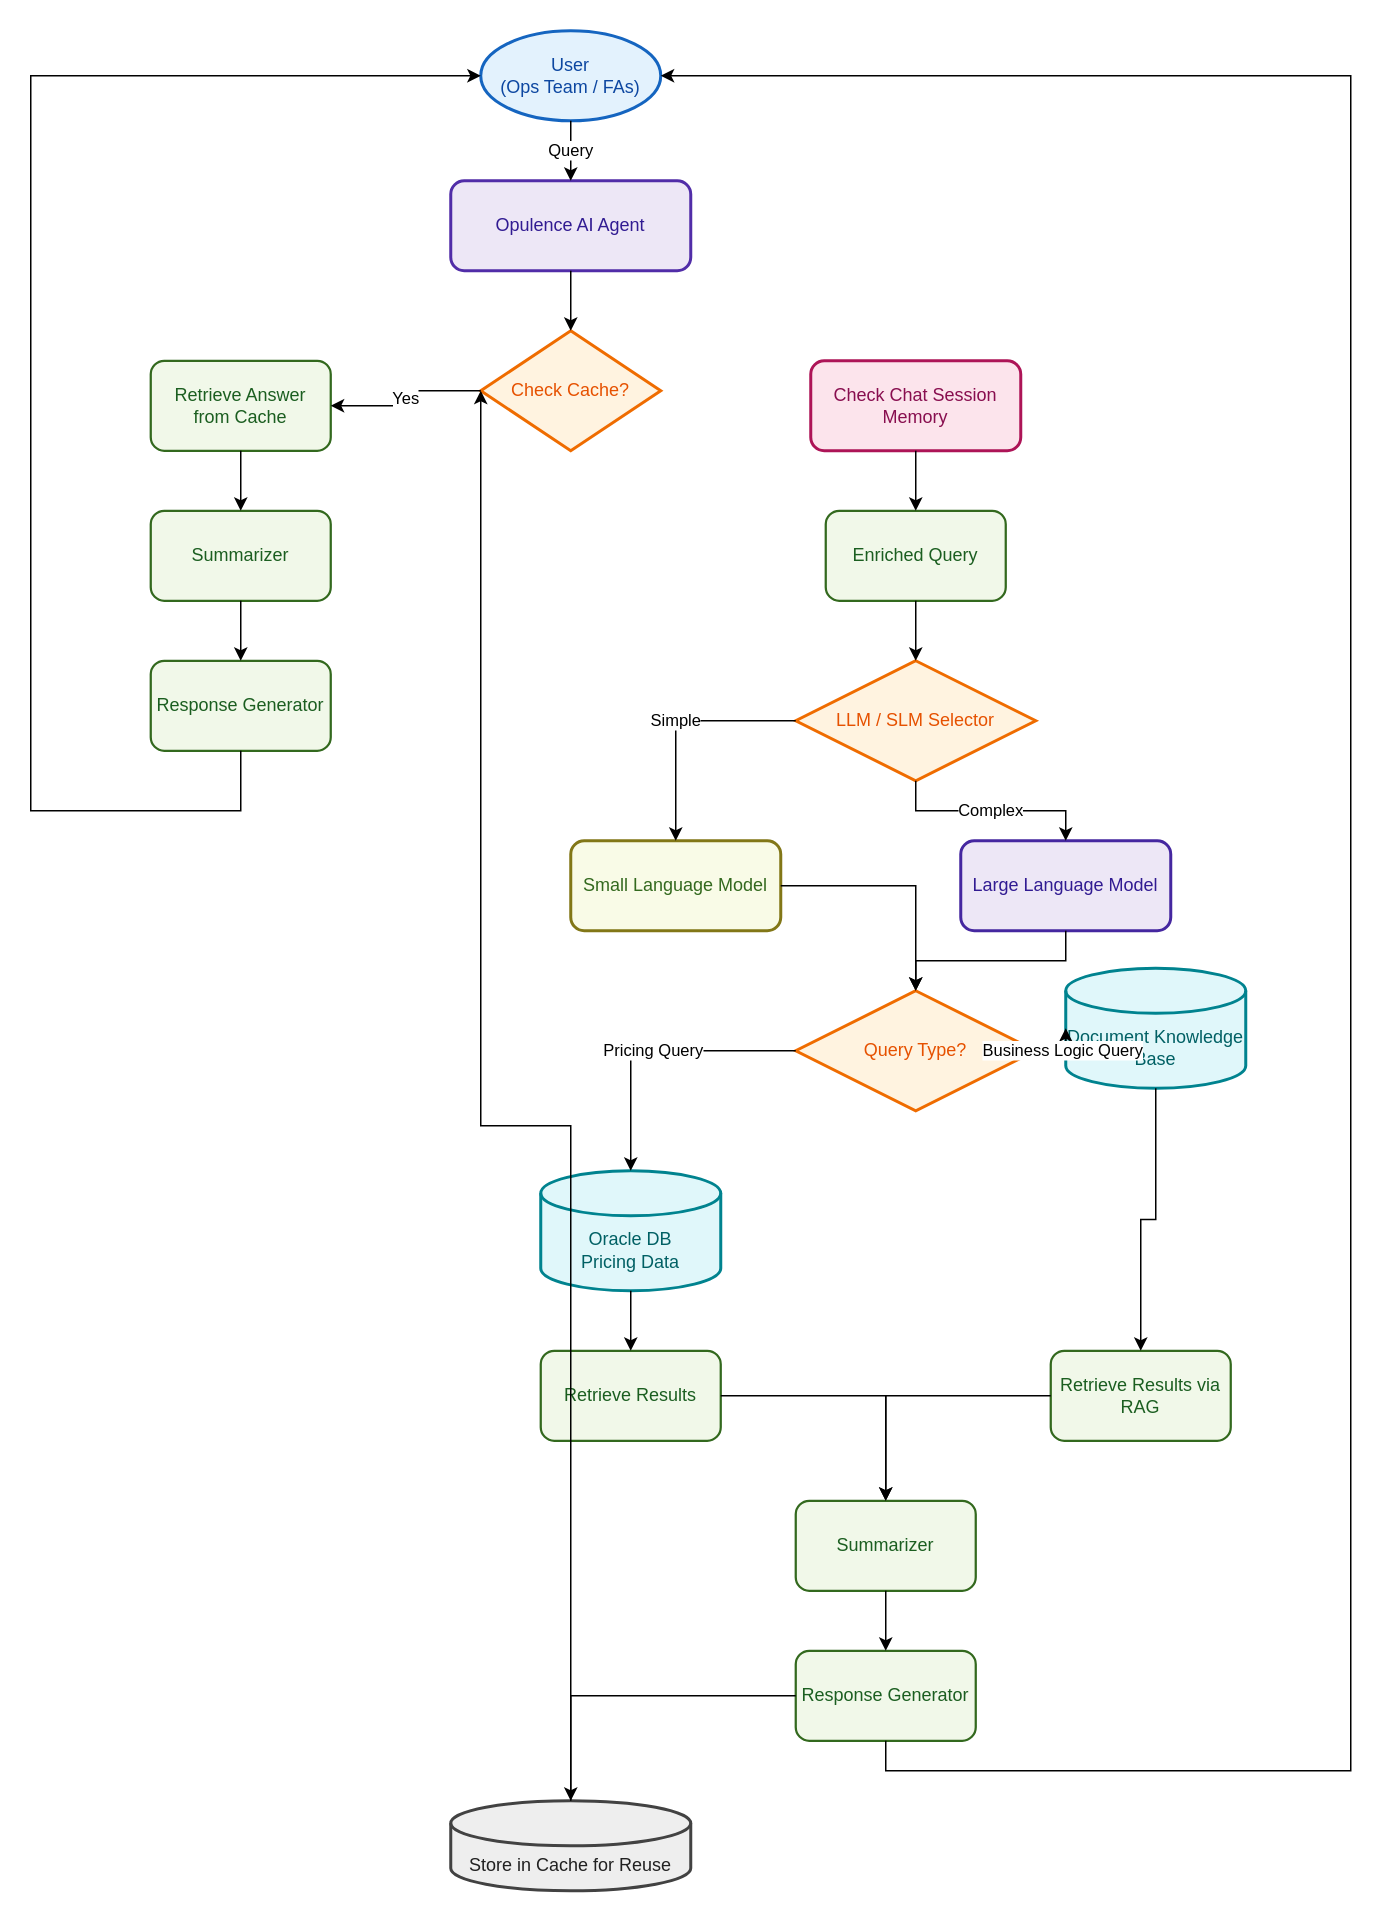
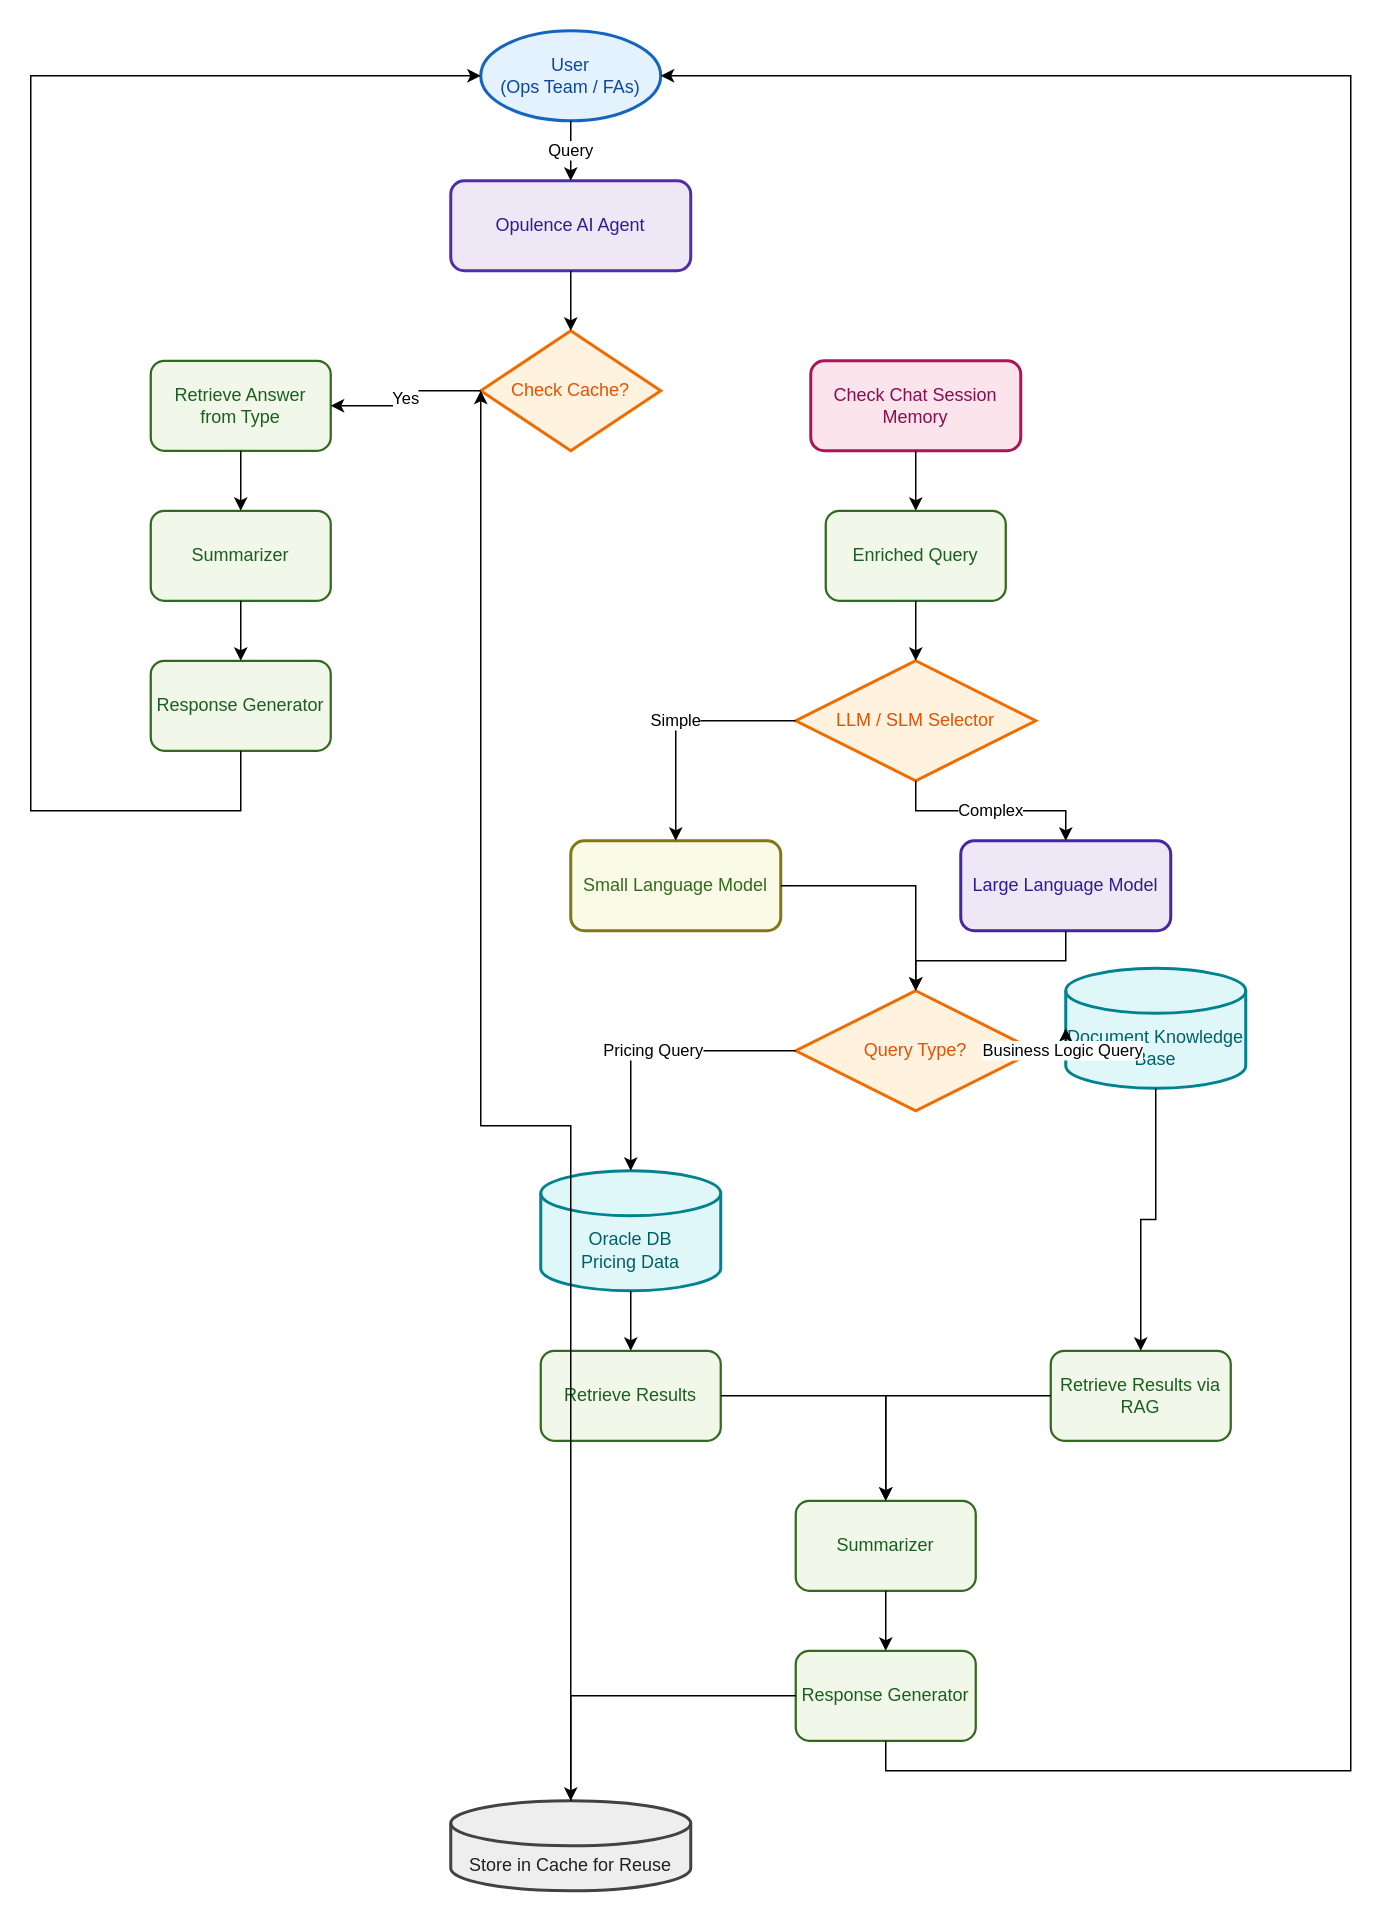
node "Retrieve Answer from Cache": label "Retrieve Answer from Cache" -> "Retrieve Answer from Type"
